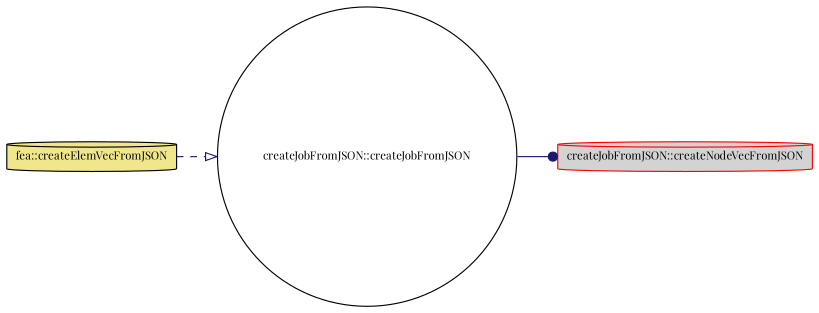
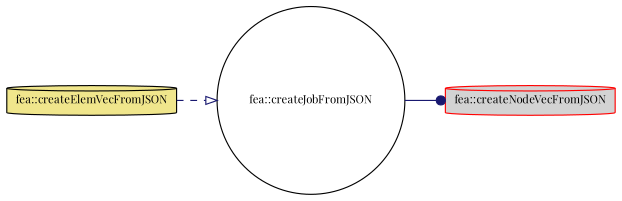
node "createJobFromJSON::createJobFromJSON": label "createJobFromJSON::createJobFromJSON" -> "fea::createJobFromJSON"
node "createJobFromJSON::createNodeVecFromJSON": label "createJobFromJSON::createNodeVecFromJSON" -> "fea::createNodeVecFromJSON"
